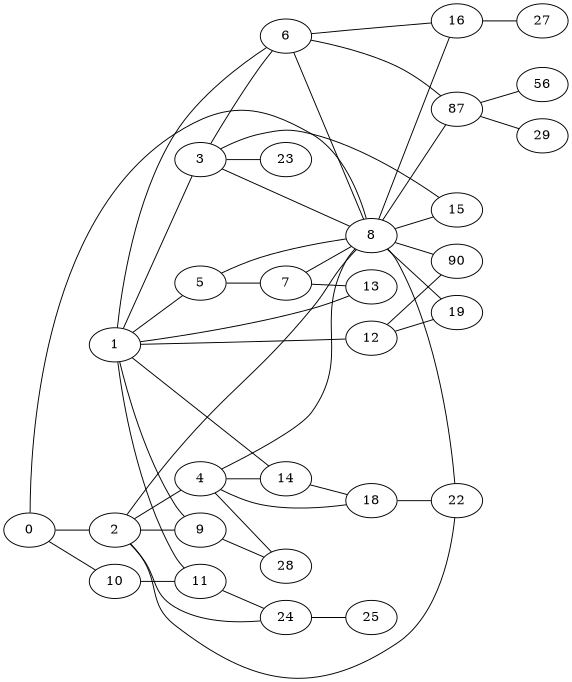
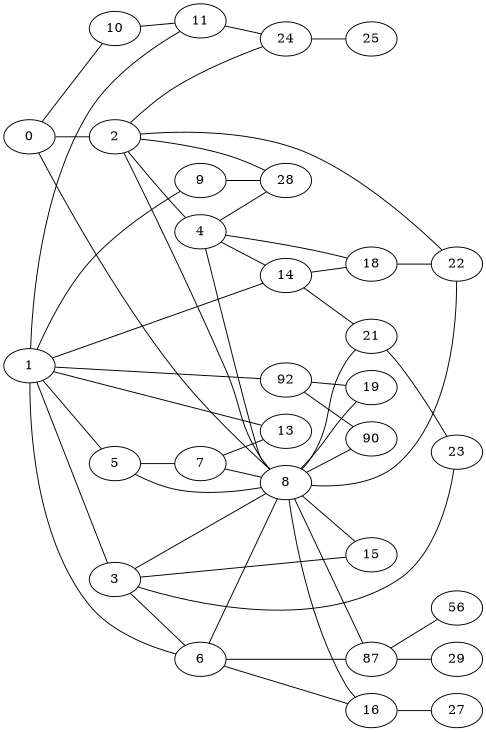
node "21": added
node "12": label "12" -> "92"
edge "2" -- "9": now "2" -- "28"
